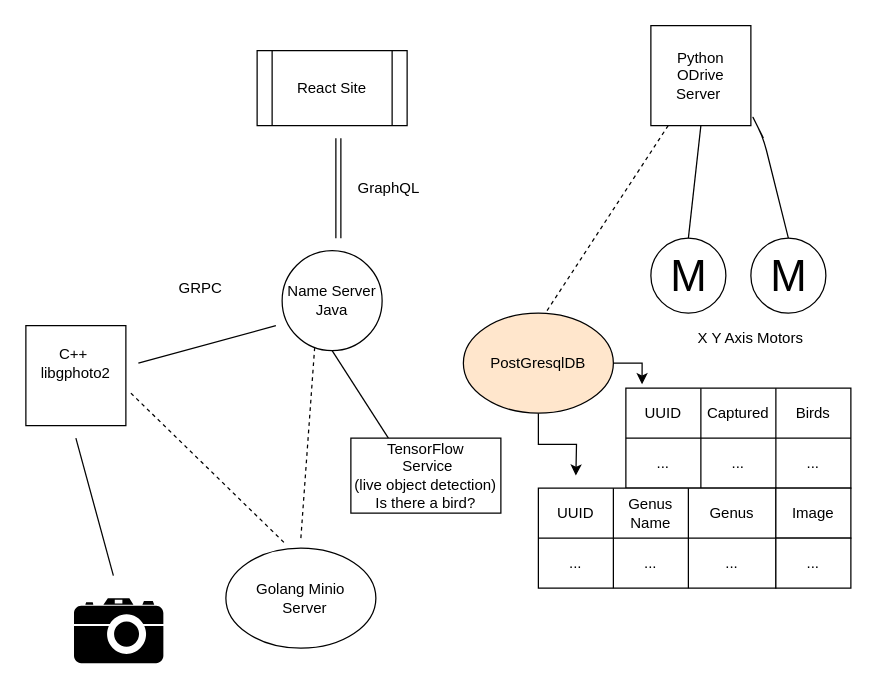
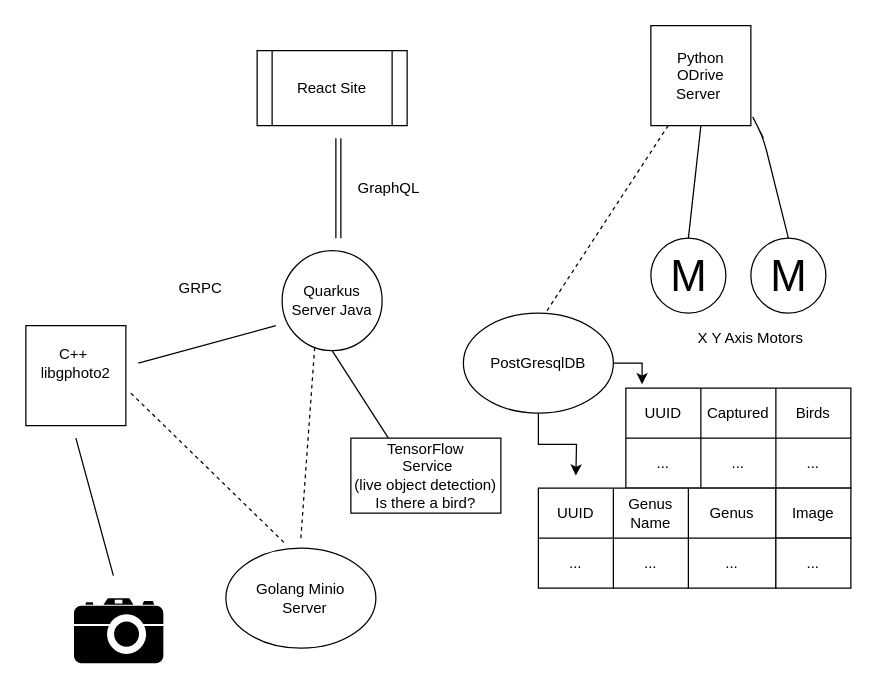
node "Name Server Java": label "Name Server Java" -> "Quarkus Server Java"
node "PostGresqlDB": fillcolor #ffe6cc -> #ffffff
